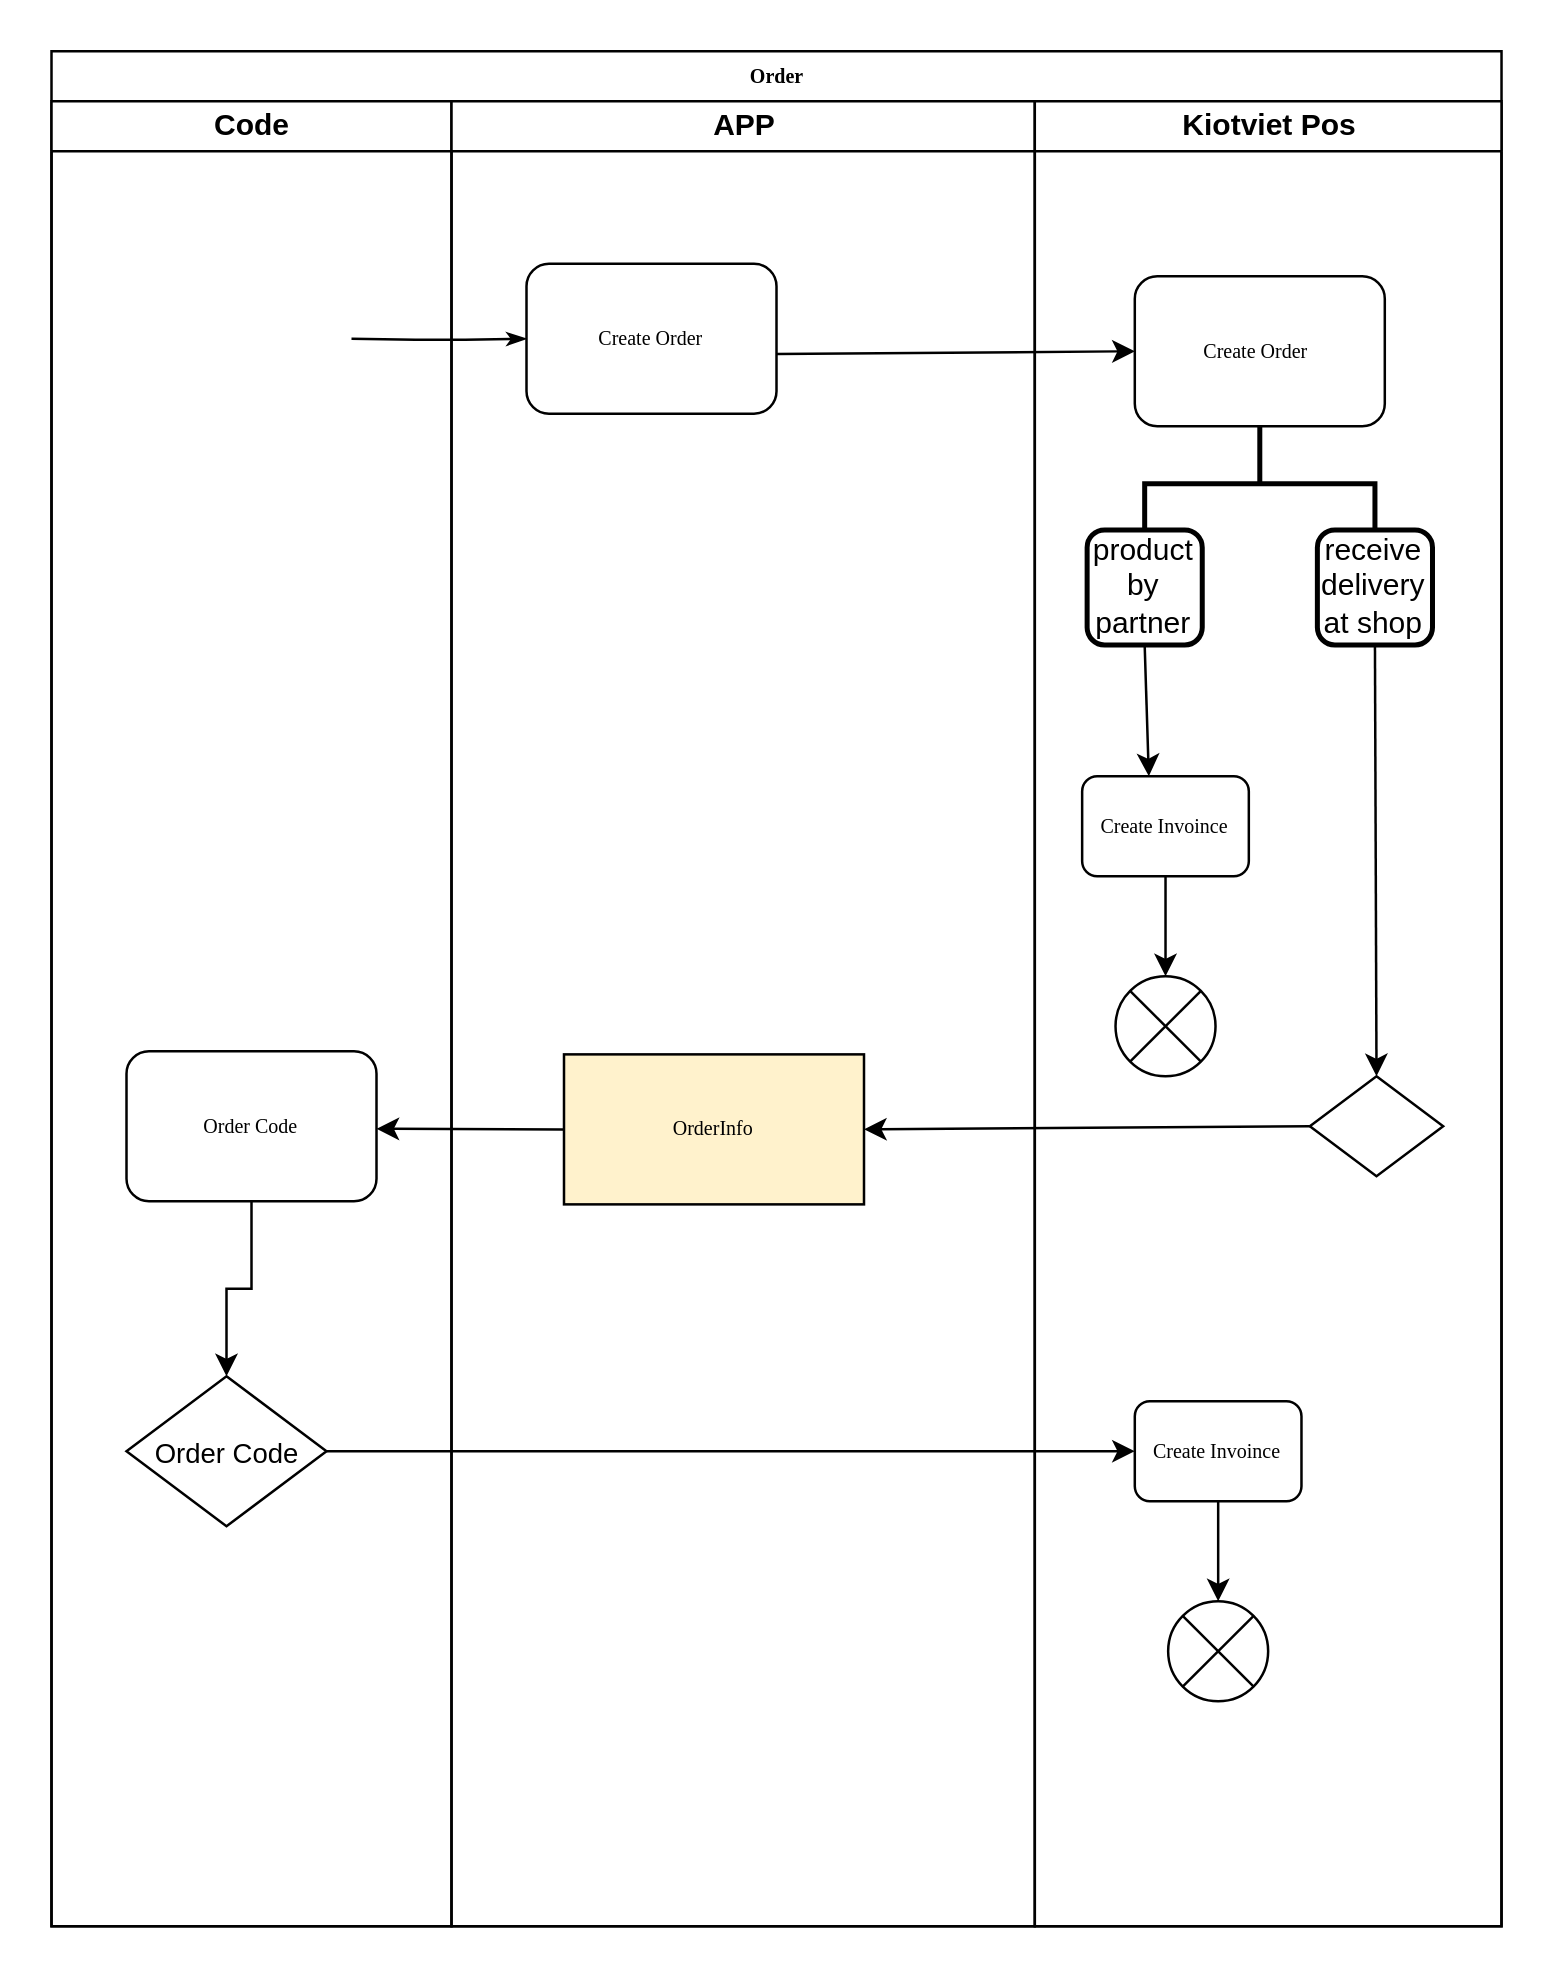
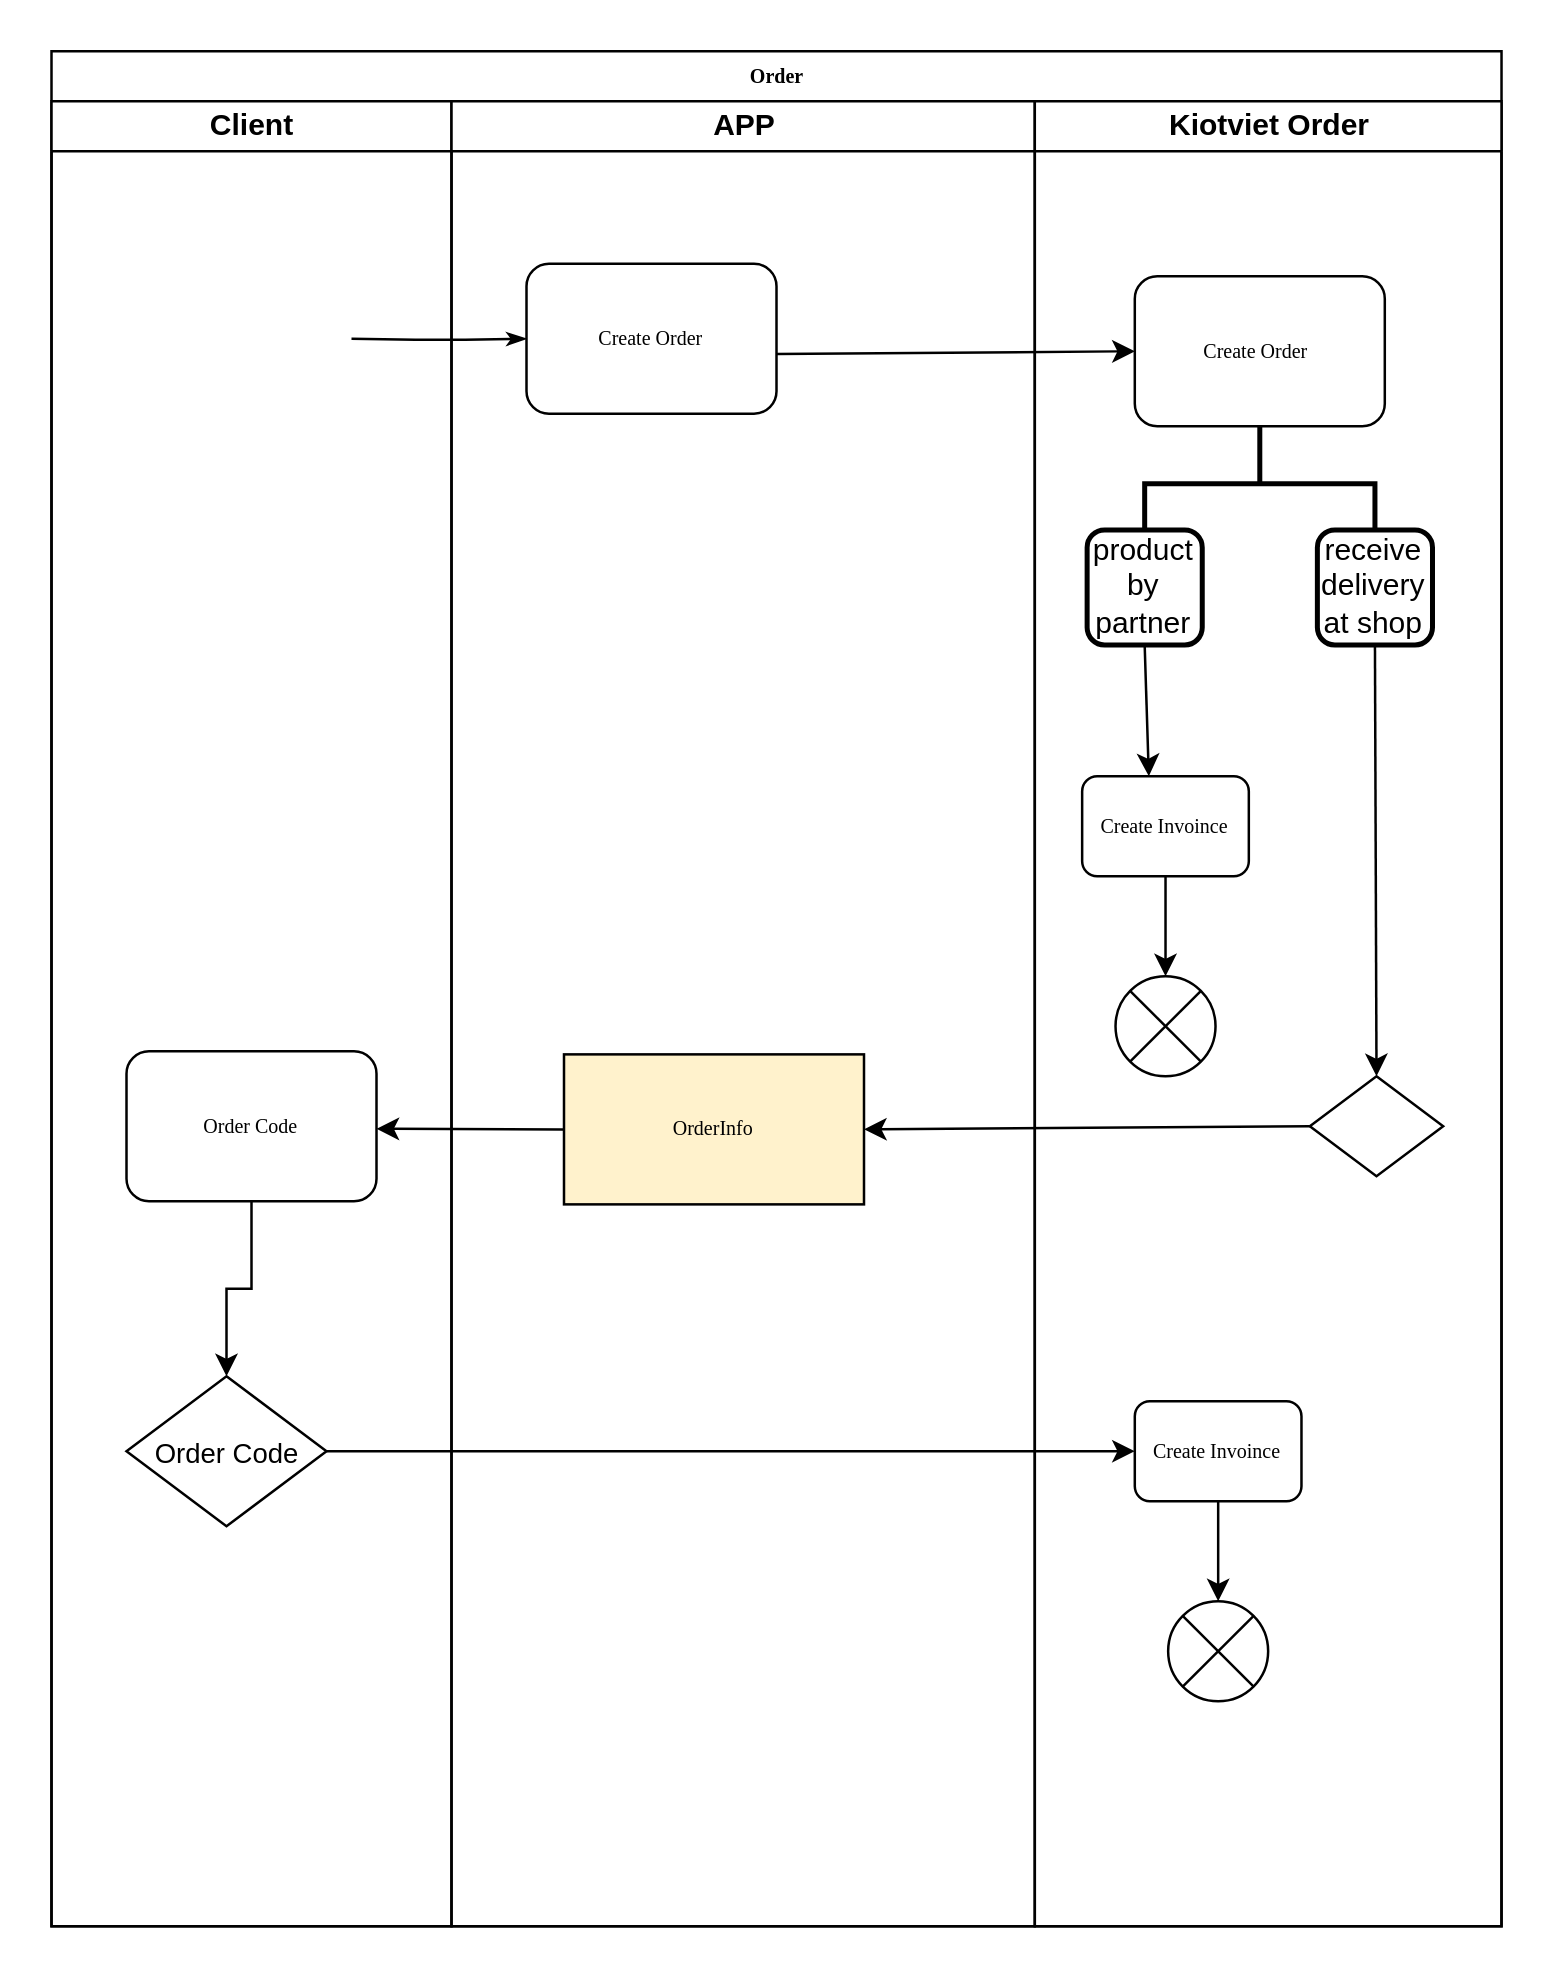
node "Code": label "Code" -> "Client"
node "Kiotviet Pos": label "Kiotviet Pos" -> "Kiotviet Order"
